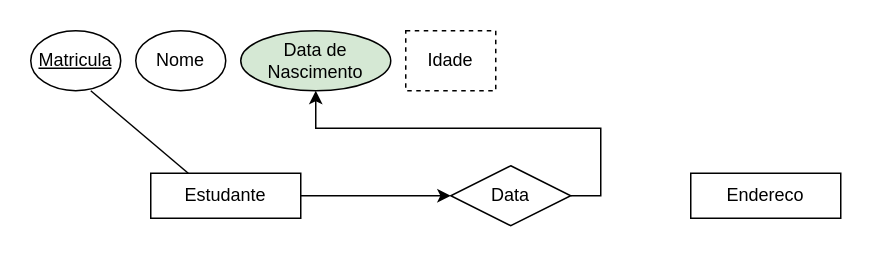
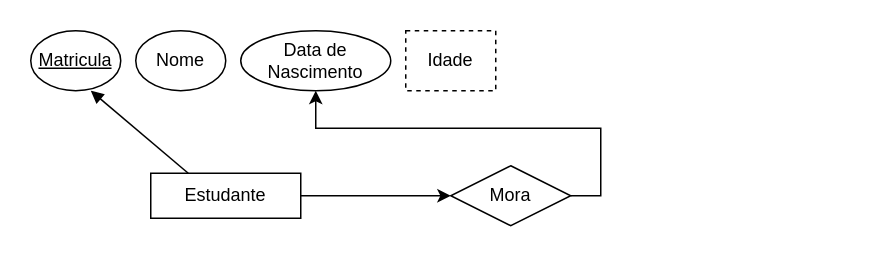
node "Data de Nascimento": fillcolor #d5e8d4 -> #ffffff
edge "Matricula" -- "Estudante": arrowhead none -> block
node "Data": label "Data" -> "Mora"
node "Endereco": removed
